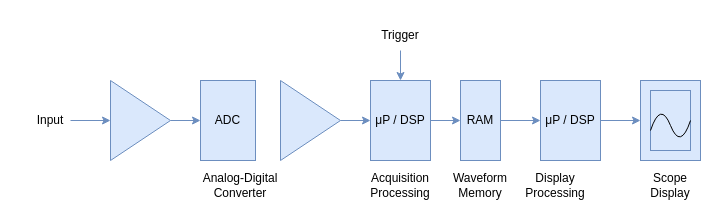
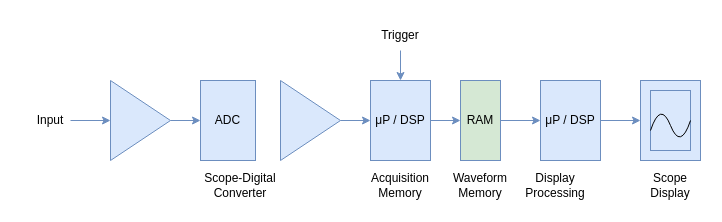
node "RAM": fillcolor #dae8fc -> #d5e8d4
node "Analog-Digital Converter": label "Analog-Digital Converter" -> "Scope-Digital Converter"
node "Acquisition Processing": label "Acquisition Processing" -> "Acquisition Memory"
